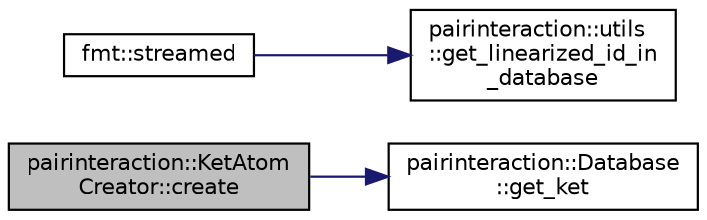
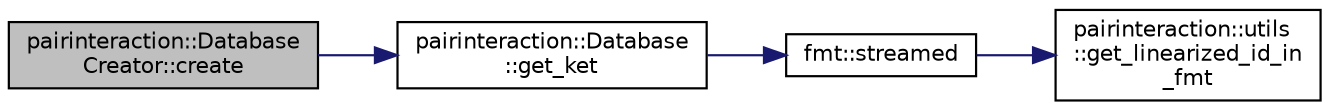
node "pairinteraction::utils ::get_linearized_id_in _database": label "pairinteraction::utils ::get_linearized_id_in _database" -> "pairinteraction::utils ::get_linearized_id_in _fmt"
edge "pairinteraction::Database ::get_ket" -> "fmt::streamed": added
node "pairinteraction::KetAtom Creator::create": label "pairinteraction::KetAtom Creator::create" -> "pairinteraction::Database Creator::create"
